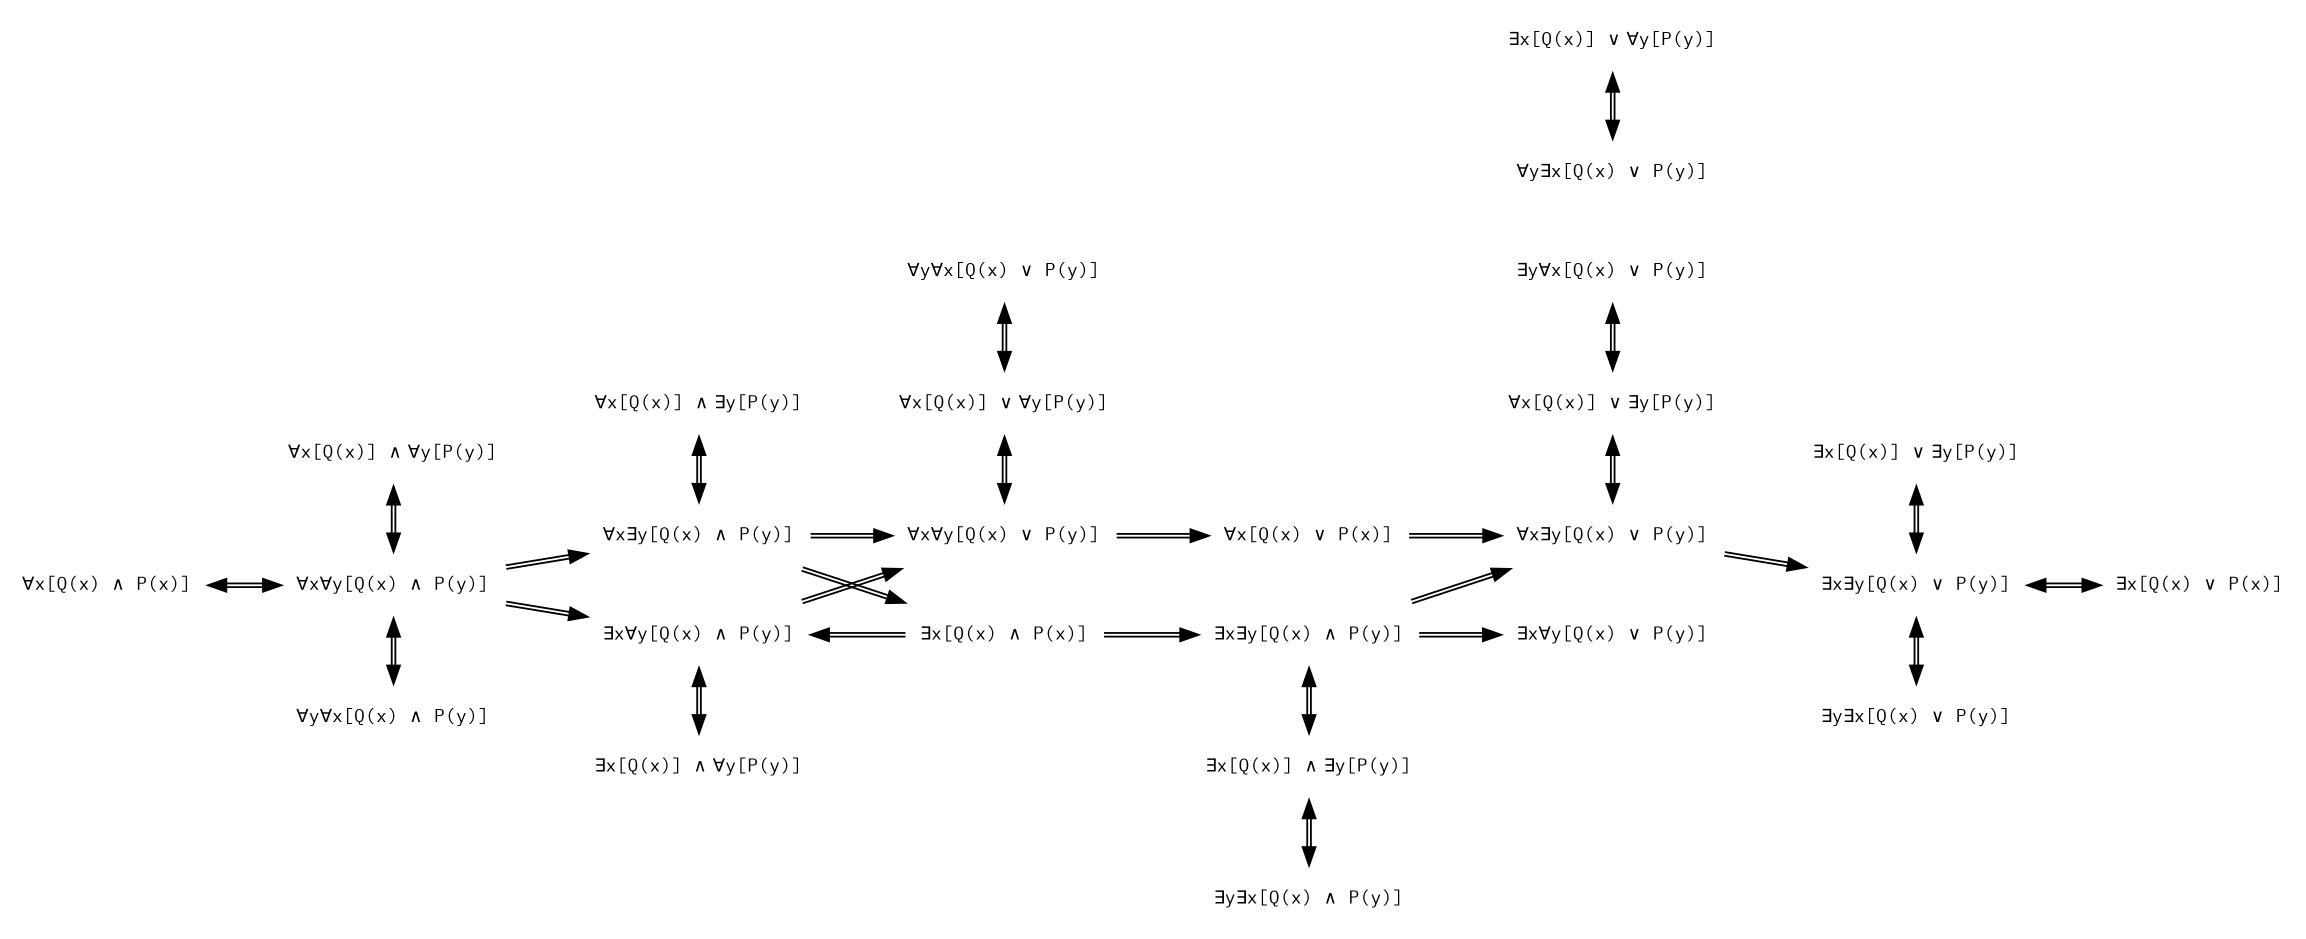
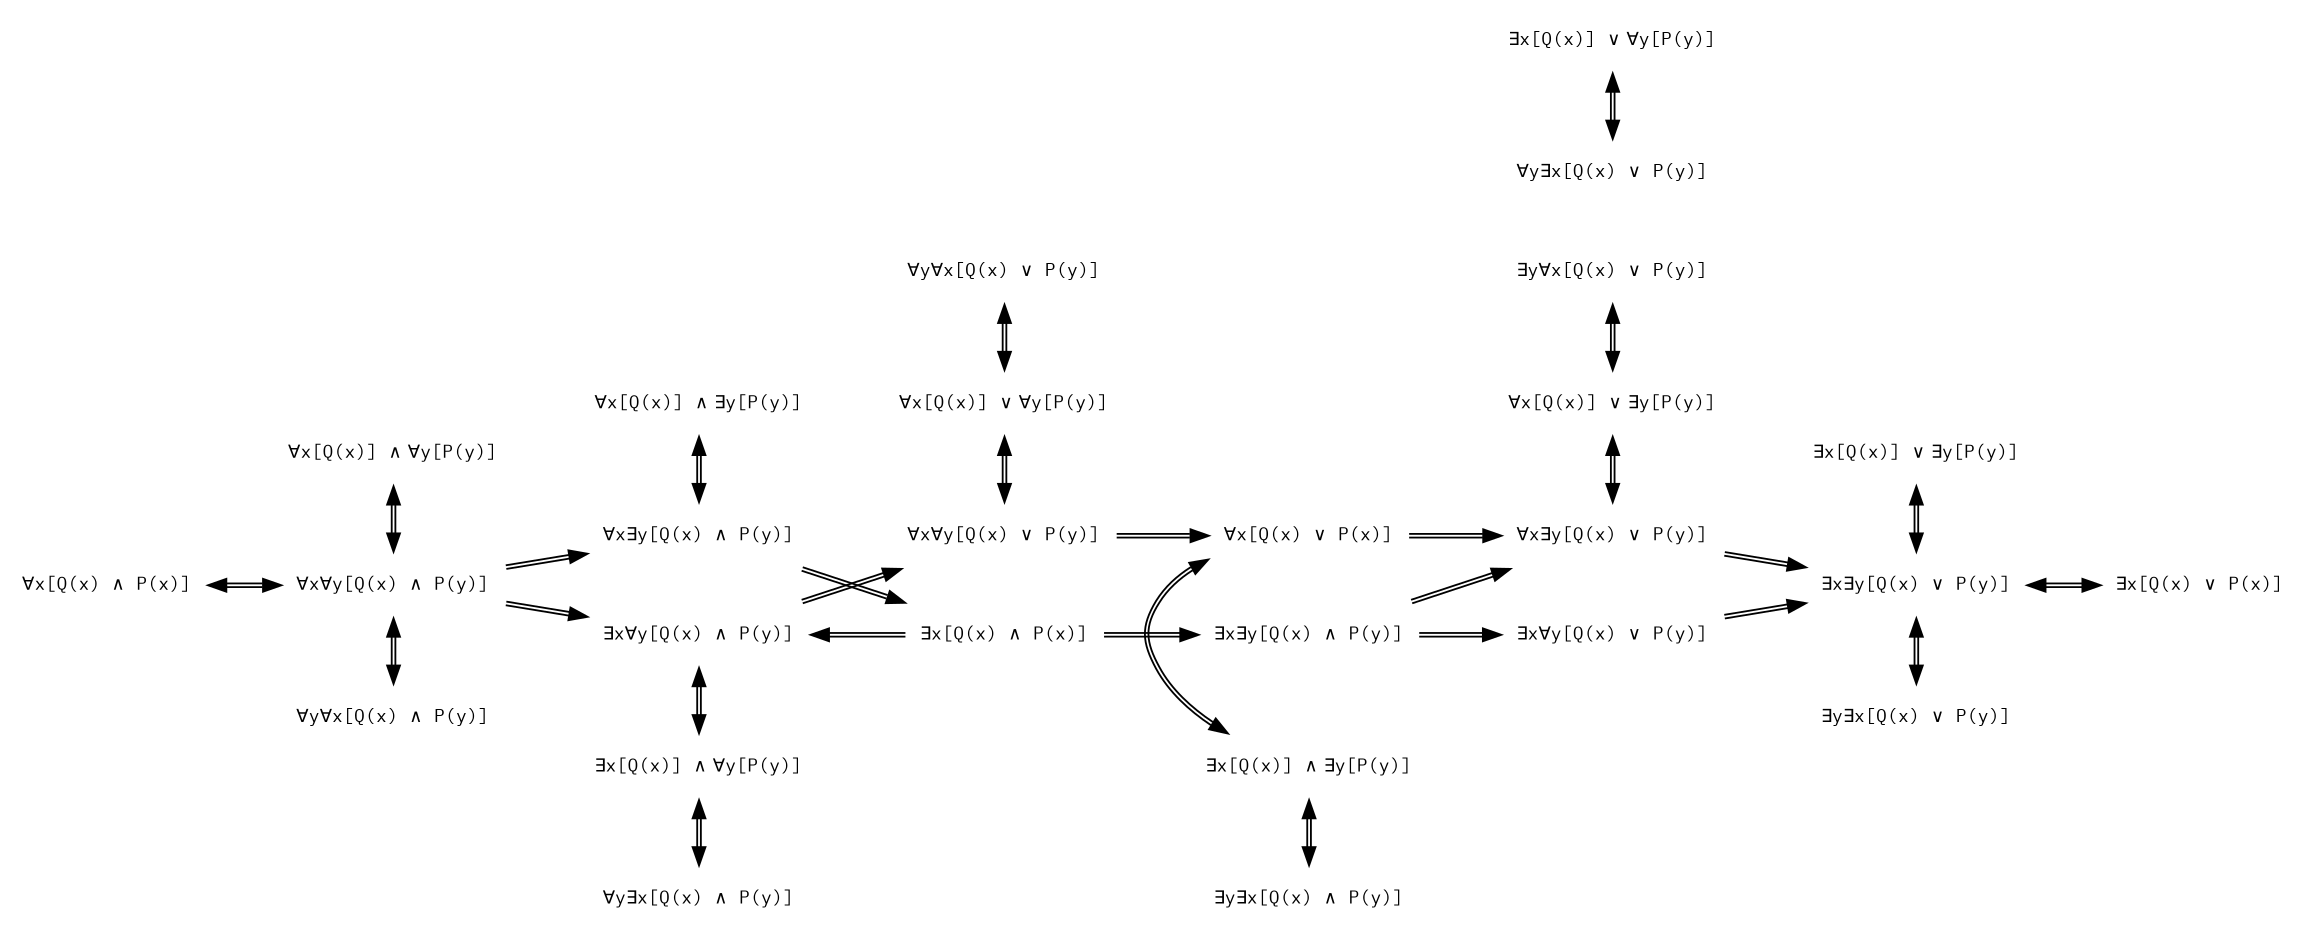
edge "∀x∃y[Q(x) ∧ P(y)]" -> "∀x∀y[Q(x) ∨ P(y)]": removed
edge "∃x∀y[Q(x) ∨ P(y)]" -> "∃x∃y[Q(x) ∨ P(y)]": added
edge "∃x∃y[Q(x) ∧ P(y)]" -- "∃x[Q(x)] ∧ ∃y[P(y)]": now "∀x[Q(x) ∨ P(x)]" -- "∃x[Q(x)] ∧ ∃y[P(y)]"
node "∀y∃x[Q(x) ∧ P(y)]": added
